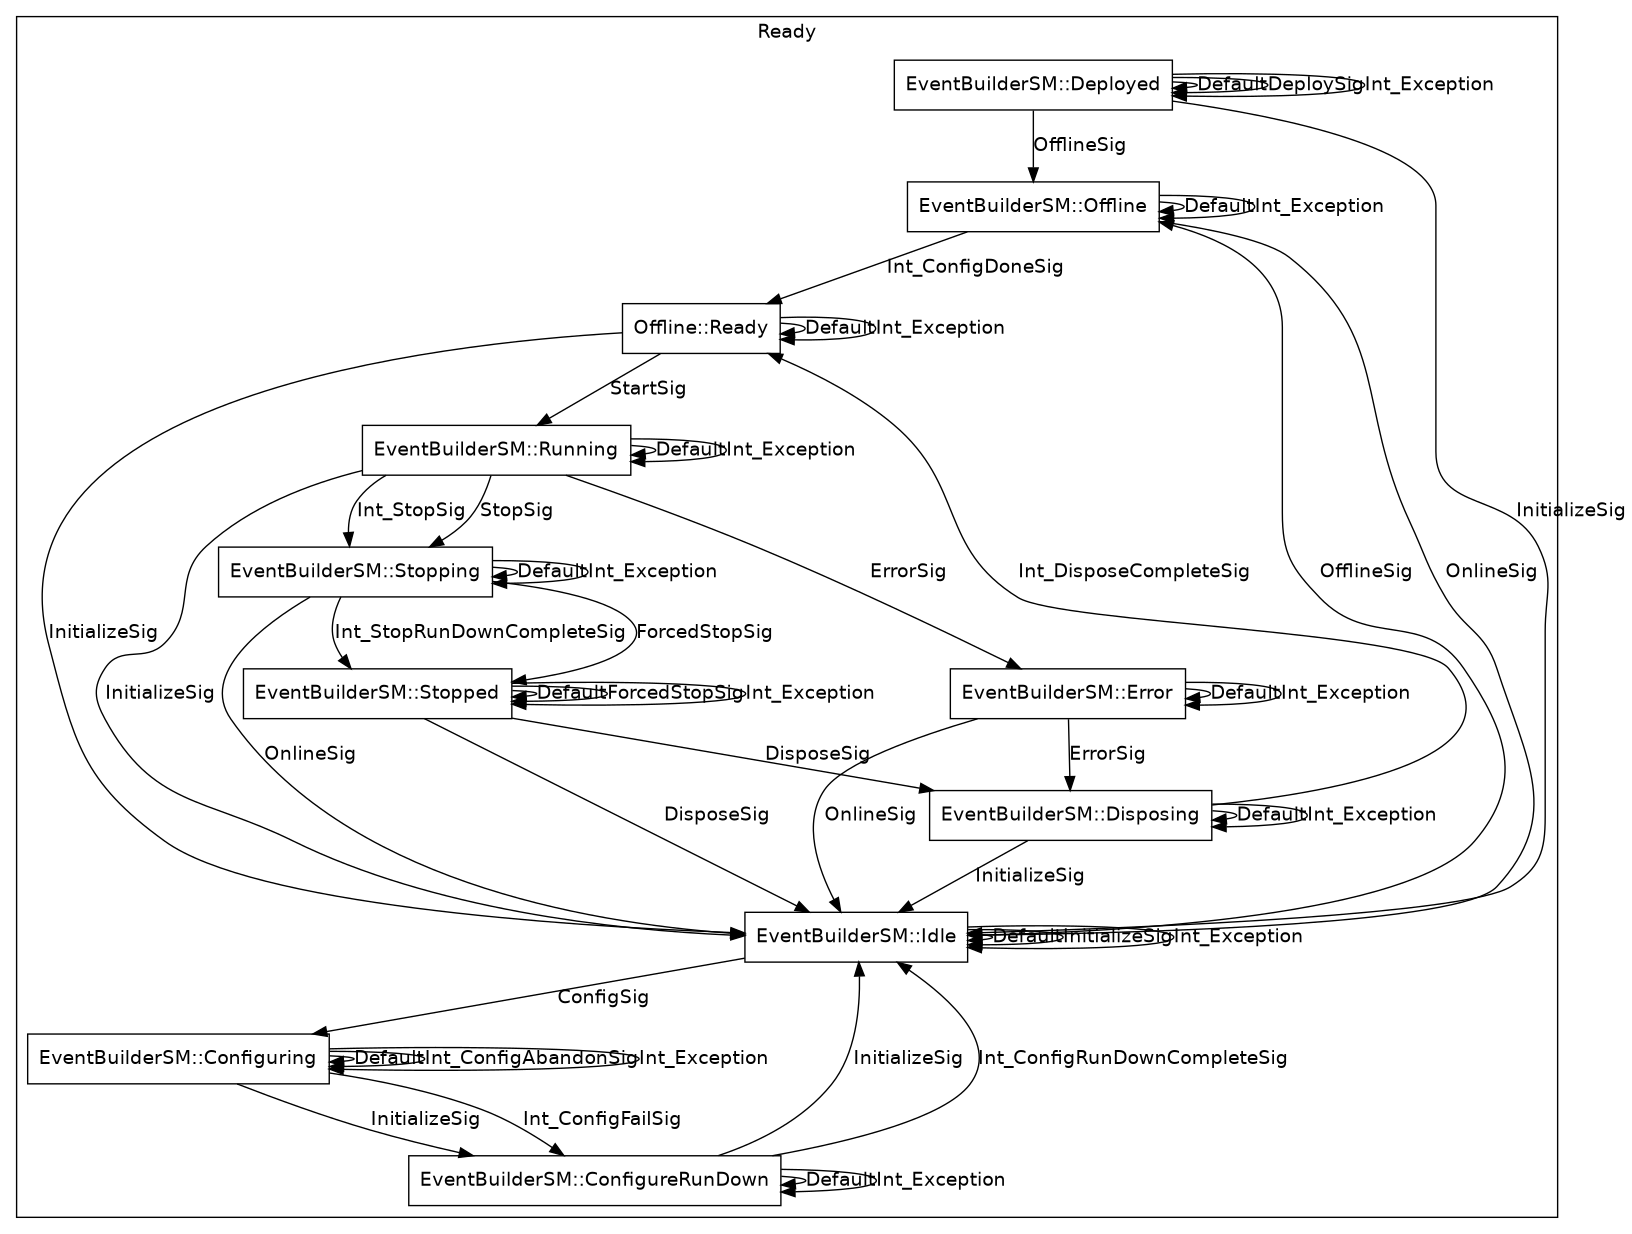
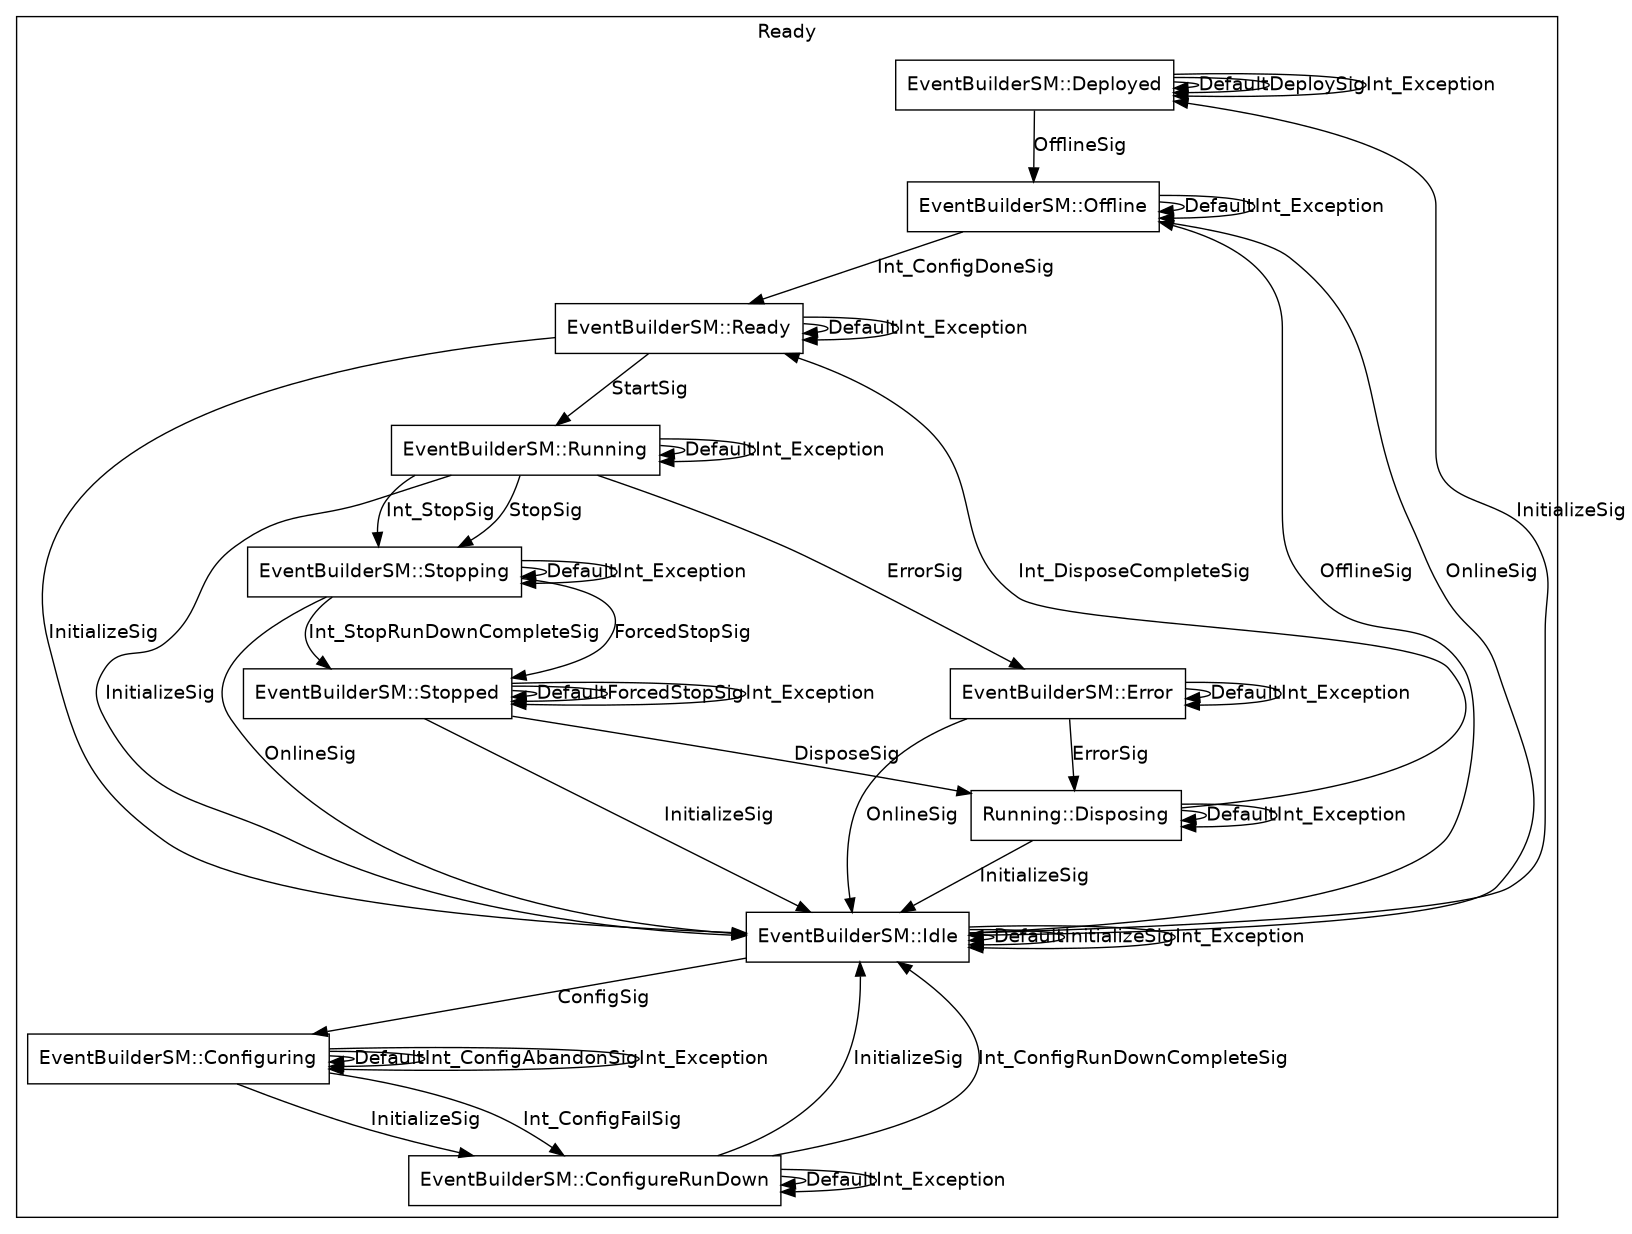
node "Offline::Ready": label "Offline::Ready" -> "EventBuilderSM::Ready"
edge "EventBuilderSM::Deployed" -> "EventBuilderSM::Idle": reversed
edge "EventBuilderSM::Stopped" -> "EventBuilderSM::Idle": label "DisposeSig" -> "InitializeSig"
node "EventBuilderSM::Disposing": label "EventBuilderSM::Disposing" -> "Running::Disposing"
